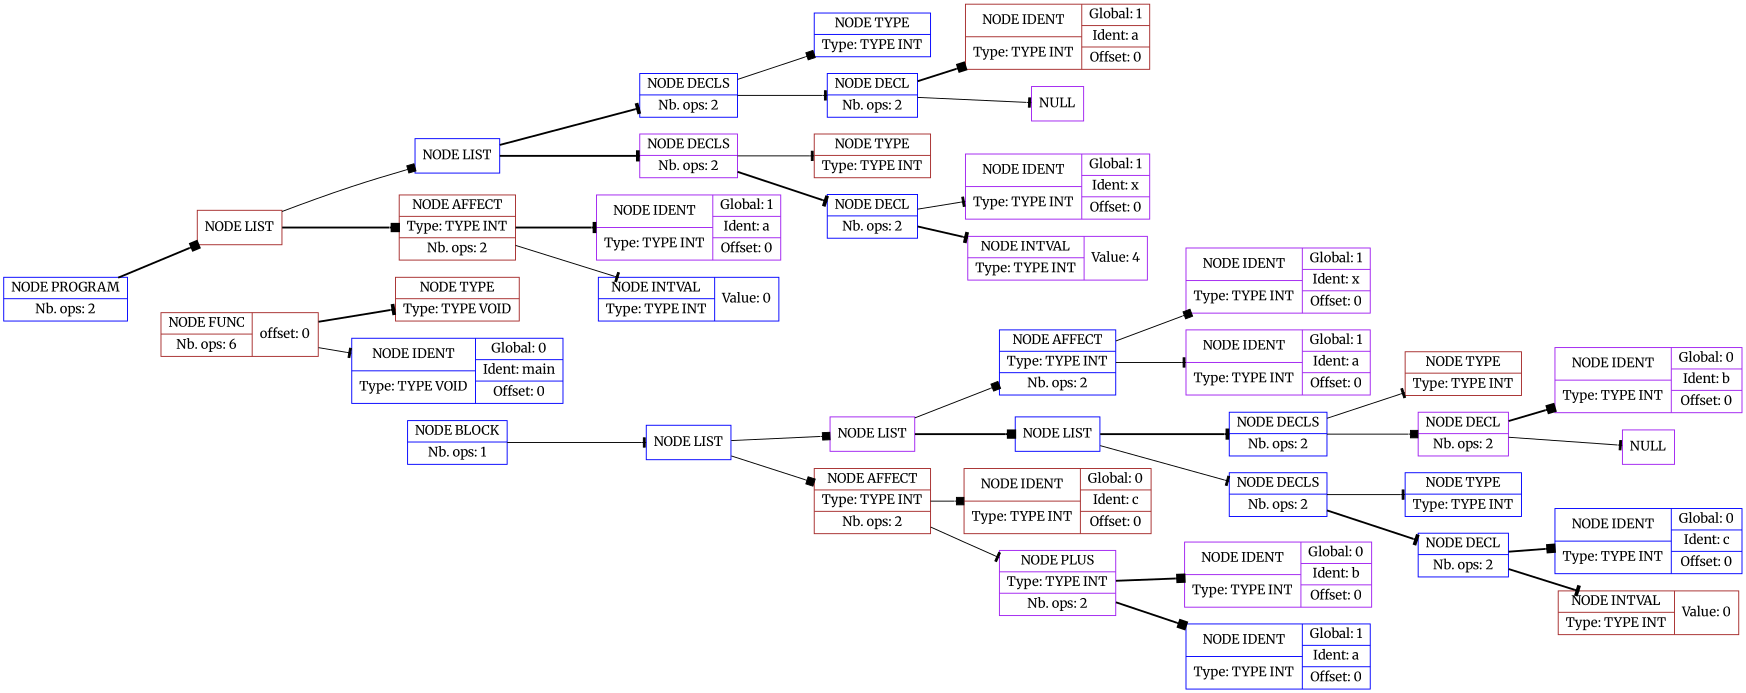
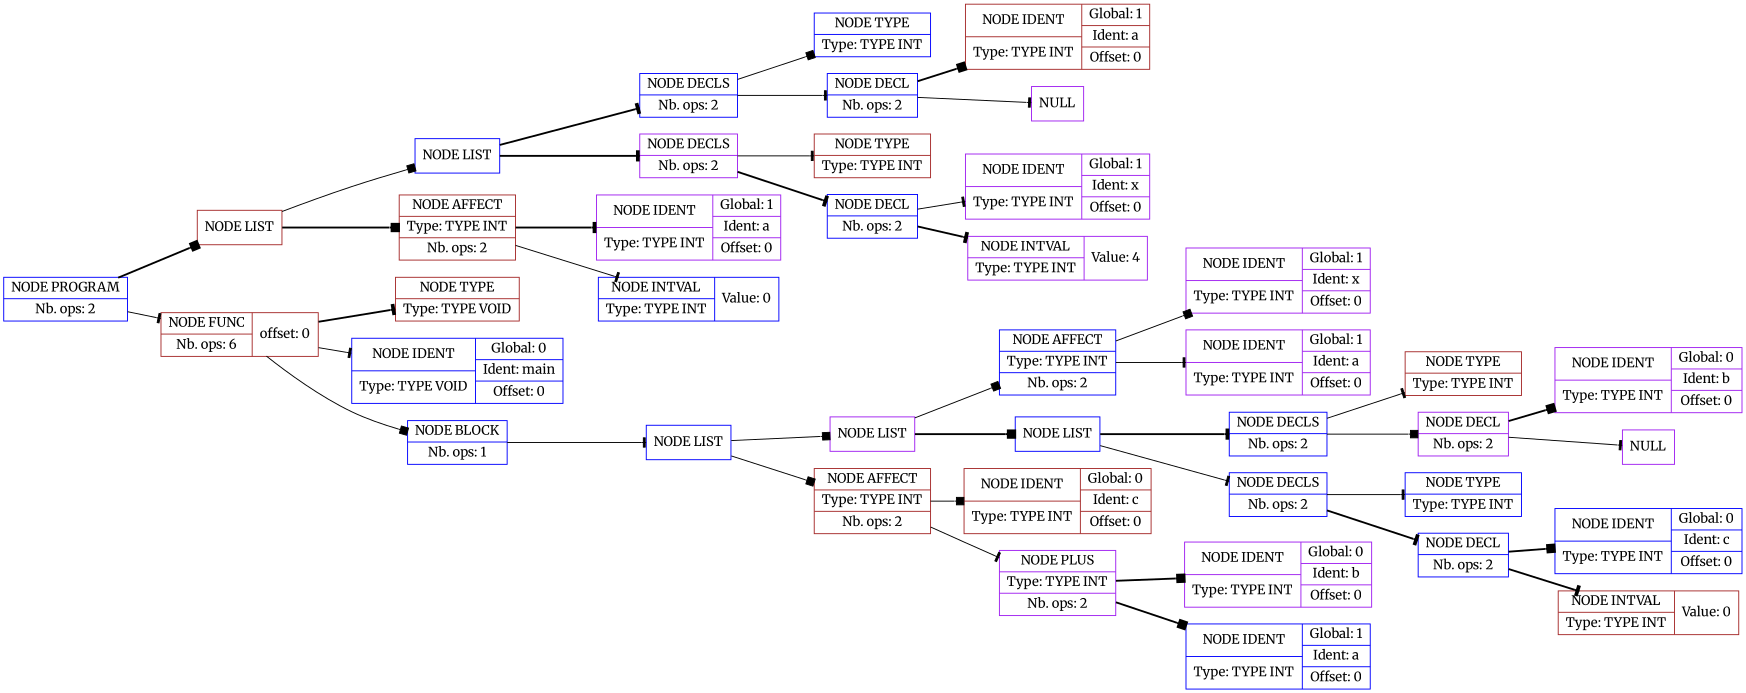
edge "NODE PROGRAM" -> "NODE FUNC": added
edge "NODE FUNC" -> "NODE BLOCK": added
